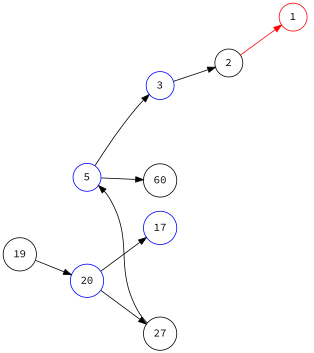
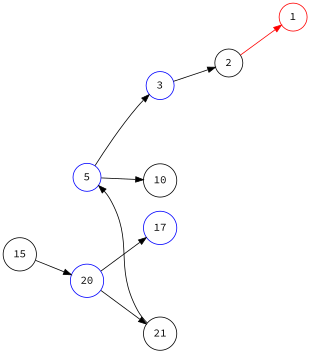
node "60": label "60" -> "10"
node "19": label "19" -> "15"
node "27": label "27" -> "21"
